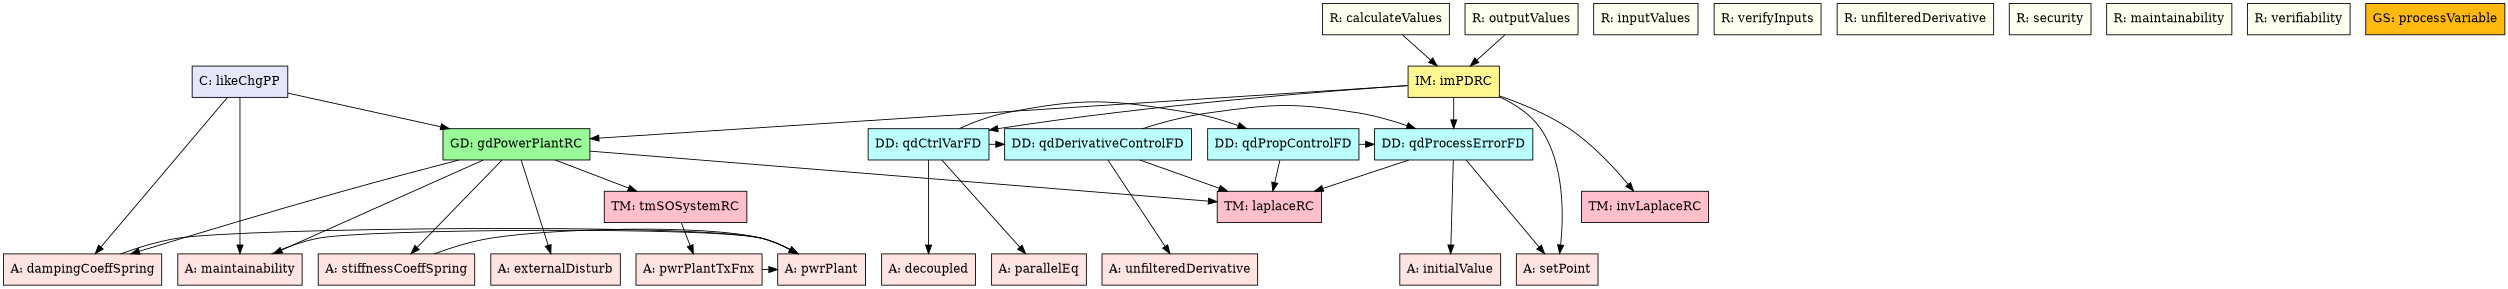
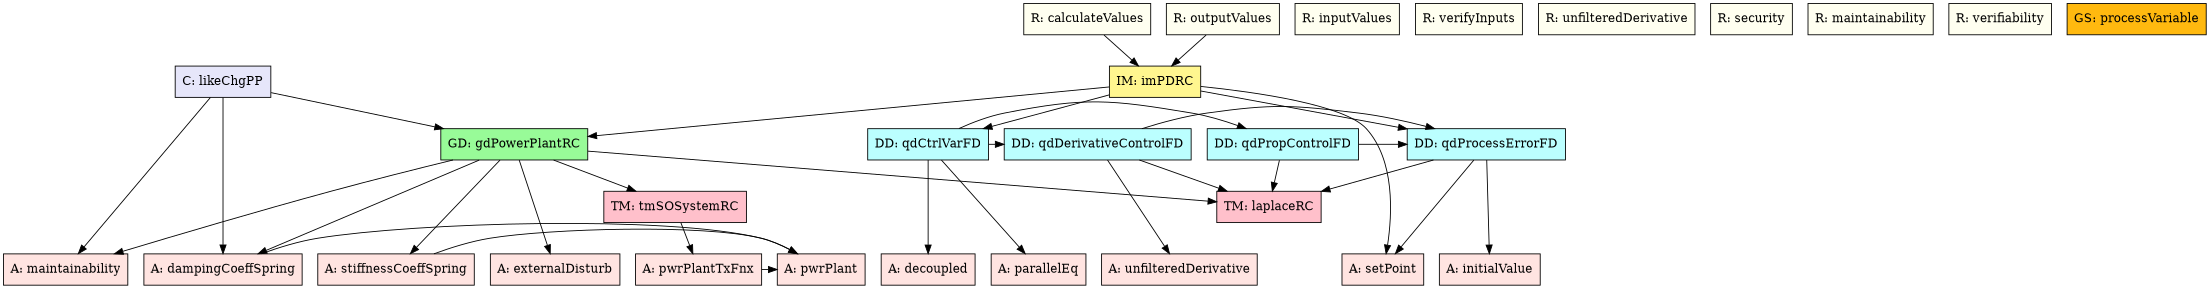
node "TM: invLaplaceRC": removed
edge "A: maintainability" -> "A: pwrPlant": removed
